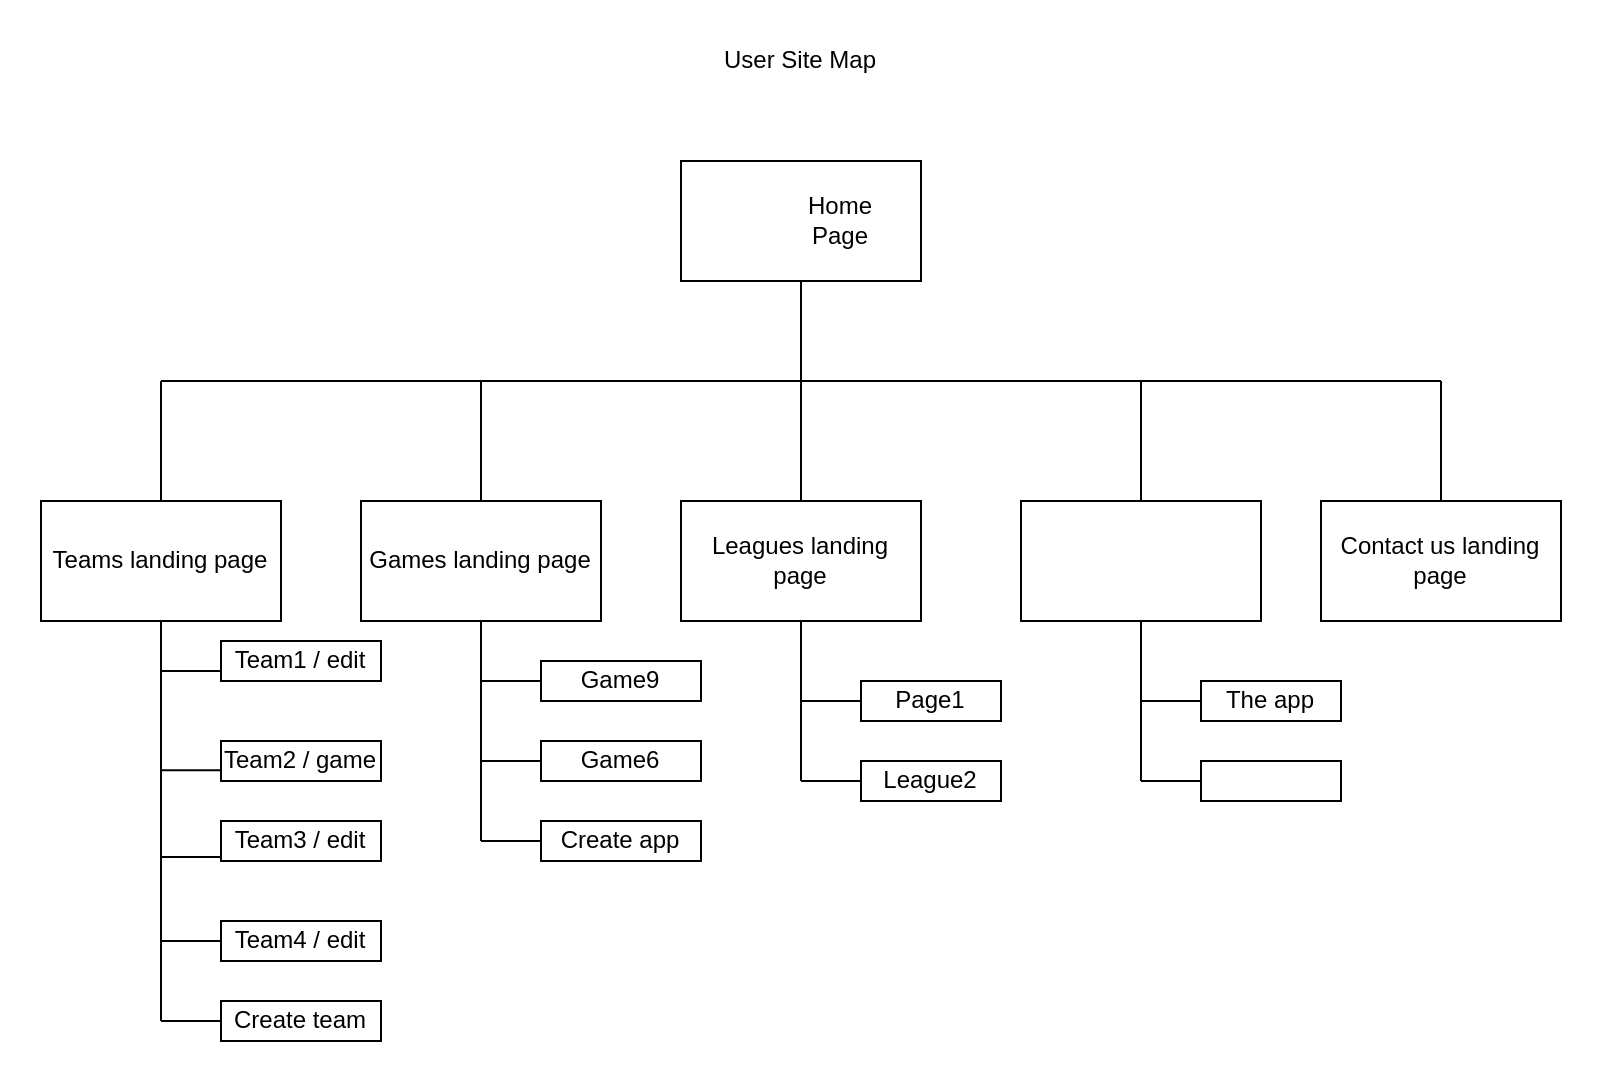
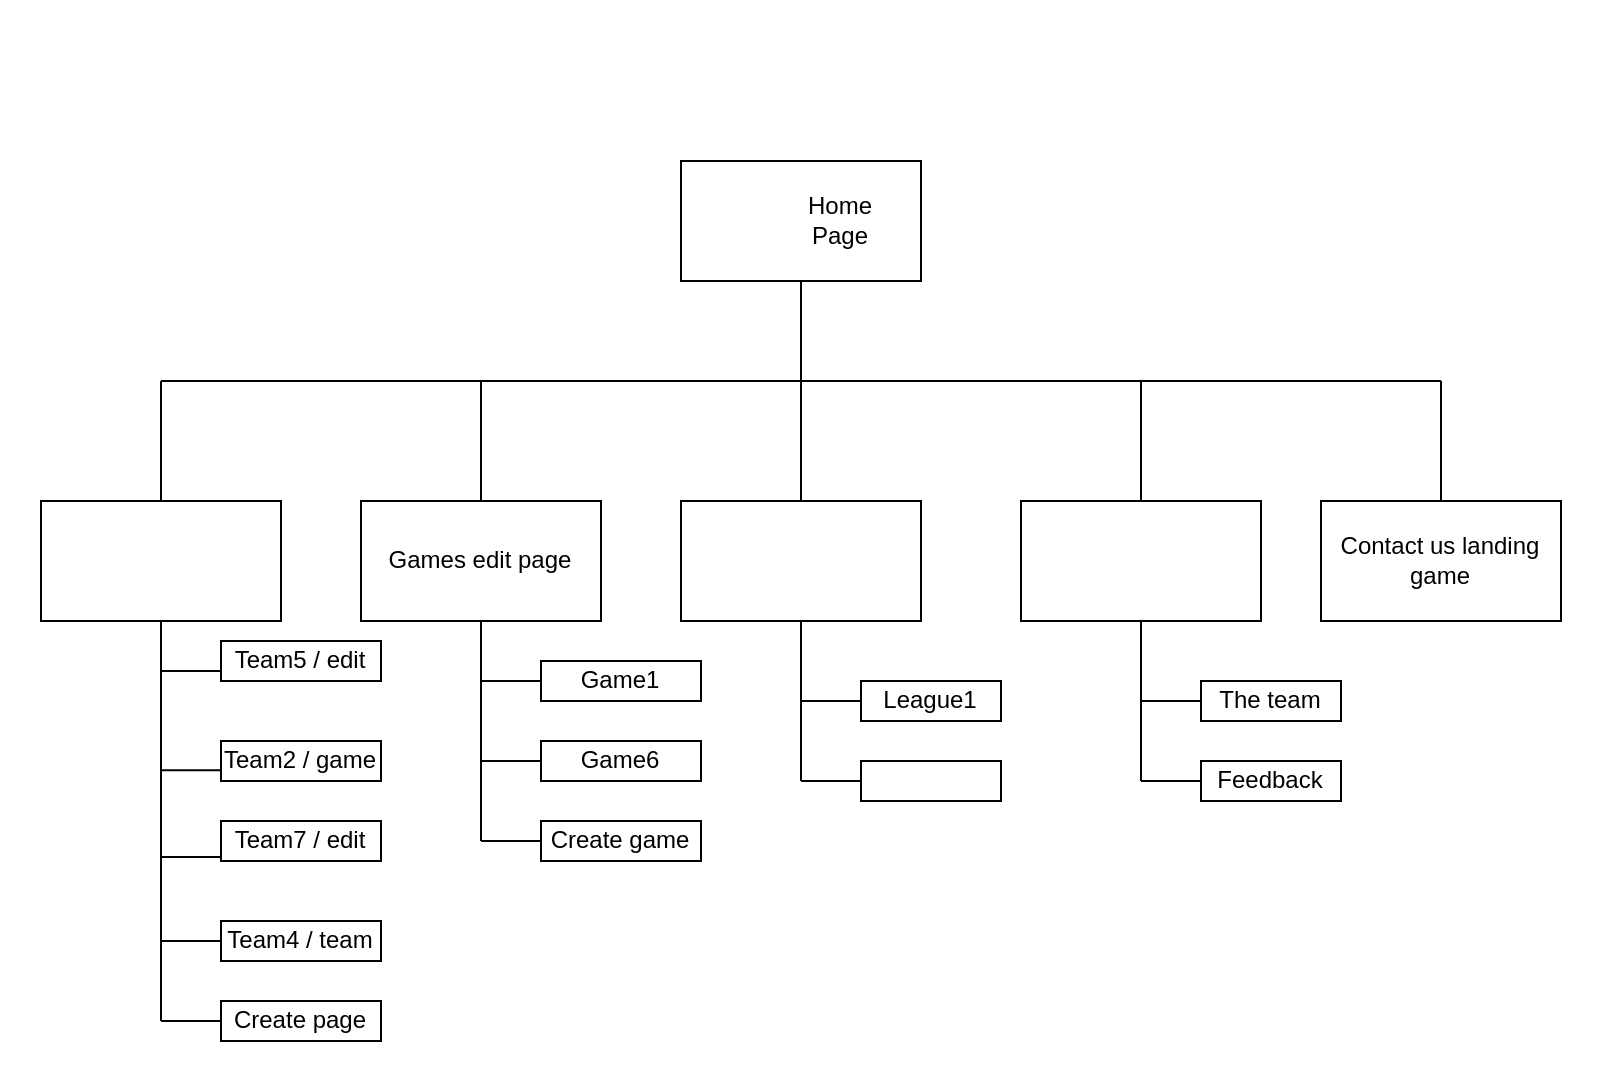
node "User Site Map": removed
node "Teams landing page": removed
node "Games landing page": label "Games landing page" -> "Games edit page"
node "Leagues landing page": removed
node "Contact us landing page": label "Contact us landing page" -> "Contact us landing game"
node "Team1 / edit": label "Team1 / edit" -> "Team5 / edit"
node "Game9": label "Game9" -> "Game1"
node "Page1": label "Page1" -> "League1"
node "The app": label "The app" -> "The team"
node "League2": removed
node "Feedback": added
node "Team3 / edit": label "Team3 / edit" -> "Team7 / edit"
node "Create app": label "Create app" -> "Create game"
node "Team4 / edit": label "Team4 / edit" -> "Team4 / team"
node "Create team": label "Create team" -> "Create page"
